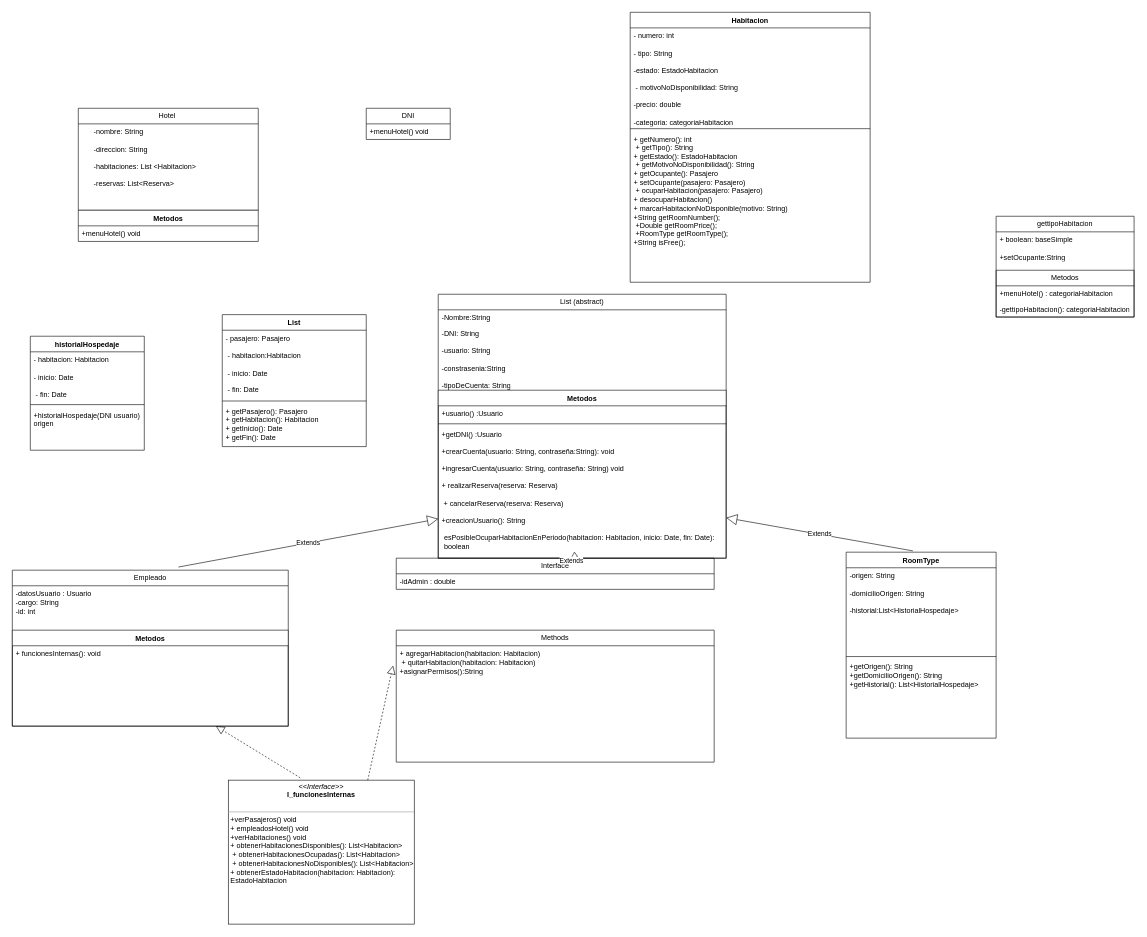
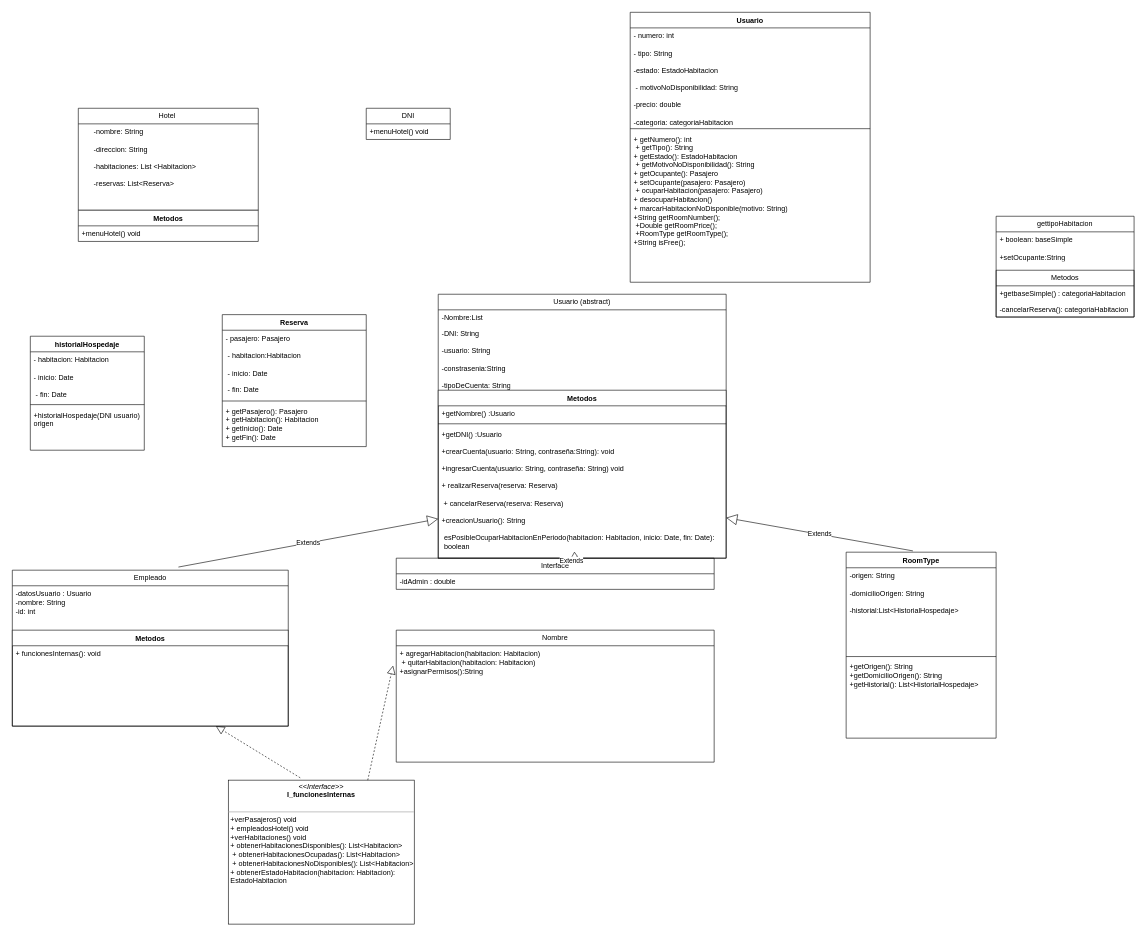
node "Habitacion": label "Habitacion" -> "Usuario"
node "+menuHotel() : categoriaHabitacion": label "+menuHotel() : categoriaHabitacion" -> "+getbaseSimple() : categoriaHabitacion"
node "List (abstract)": label "List (abstract)" -> "Usuario (abstract)"
node "-gettipoHabitacion(): categoriaHabitacion": label "-gettipoHabitacion(): categoriaHabitacion" -> "-cancelarReserva(): categoriaHabitacion"
node "-Nombre:String": label "-Nombre:String" -> "-Nombre:List"
node "List": label "List" -> "Reserva"
node "+usuario() :Usuario": label "+usuario() :Usuario" -> "+getNombre() :Usuario"
node "-datosUsuario : Usuario -cargo: String -id: int": label "-datosUsuario : Usuario -cargo: String -id: int" -> "-datosUsuario : Usuario -nombre: String -id: int"
node "Methods": label "Methods" -> "Nombre"
